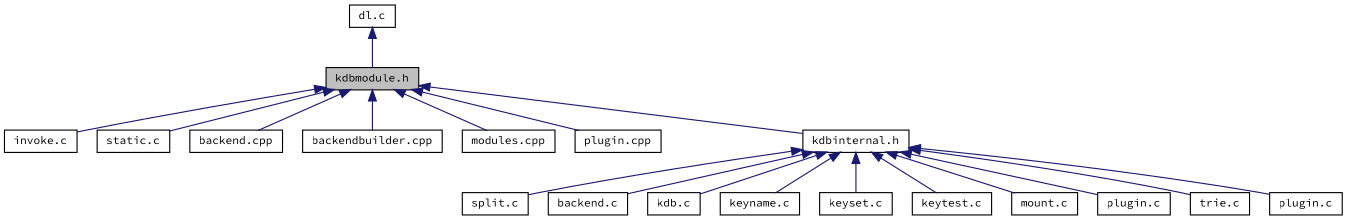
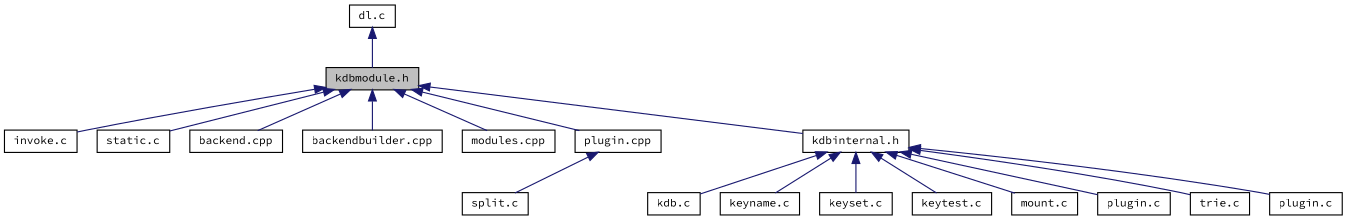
edge "split.c" -> "kdbinternal.h": now "split.c" -> "plugin.cpp"
node "backend.c": removed
